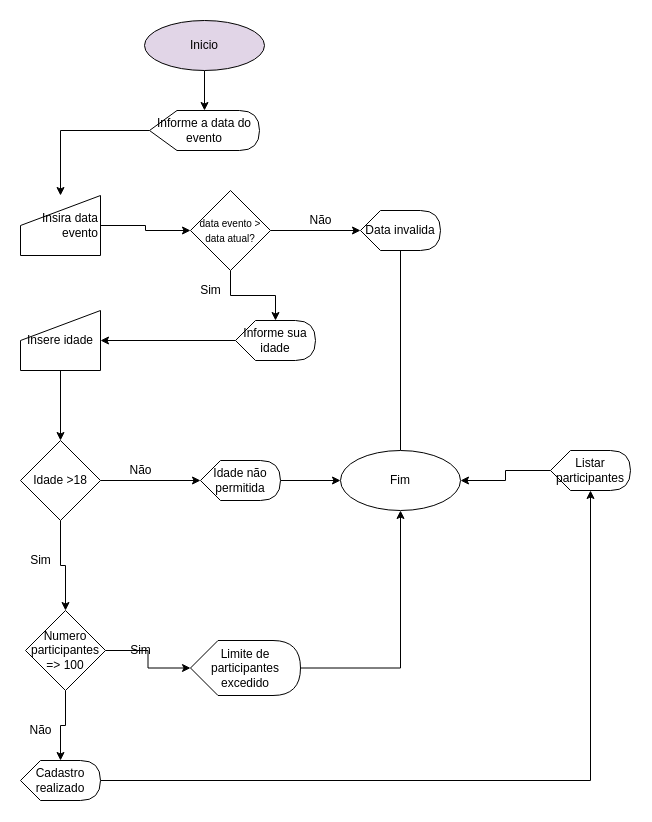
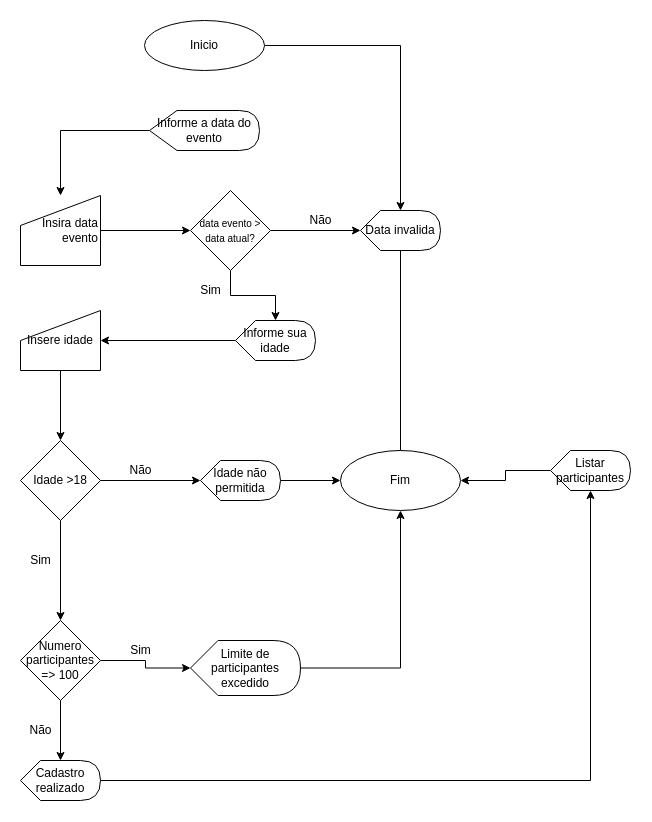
node "Inicio": fillcolor #e1d5e7 -> #ffffff
edge "Inicio" -> "Informe a data do evento": now "Inicio" -> "Data invalida"
node "Insira data evento": size 80x60 -> 80x70
node "Numero participantes => 100": moved (66, 651) -> (61, 661)
